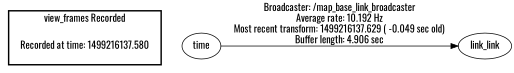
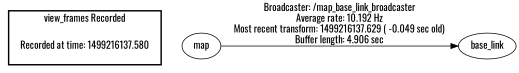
node "time": label "time" -> "map"
node "link_link": label "link_link" -> "base_link"
